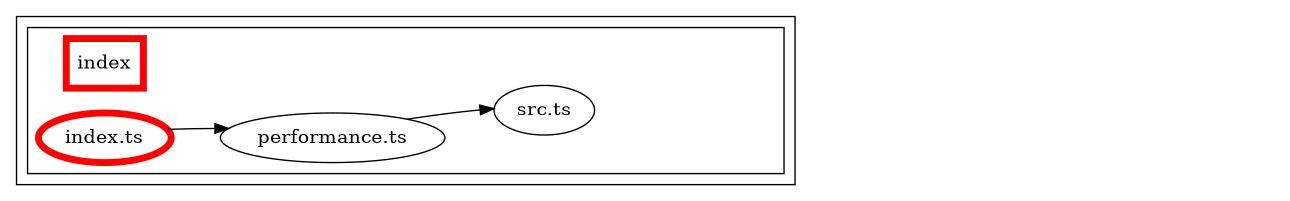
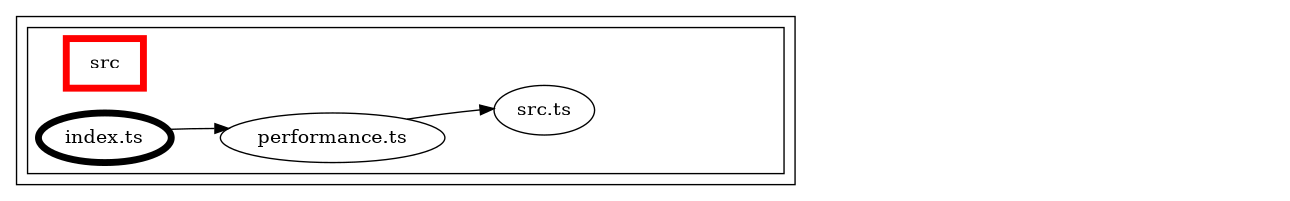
node "index": label "index" -> "src"
node "index.ts": color #ff0000 -> black
